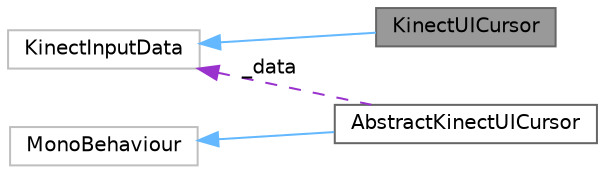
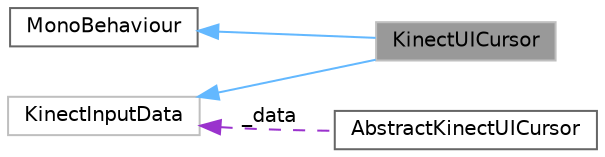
node "KinectUICursor": color gray40 -> grey75
edge "AbstractKinectUICursor" -> "MonoBehaviour": now "KinectUICursor" -> "MonoBehaviour"
node "MonoBehaviour": color grey75 -> gray40
